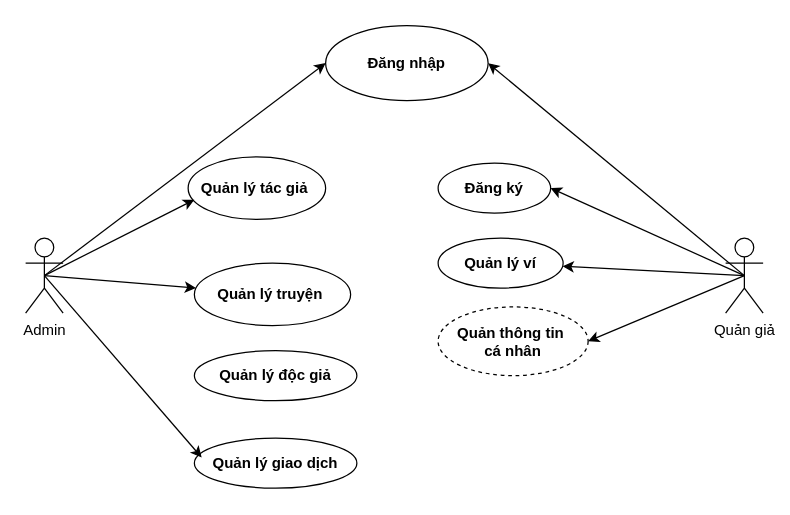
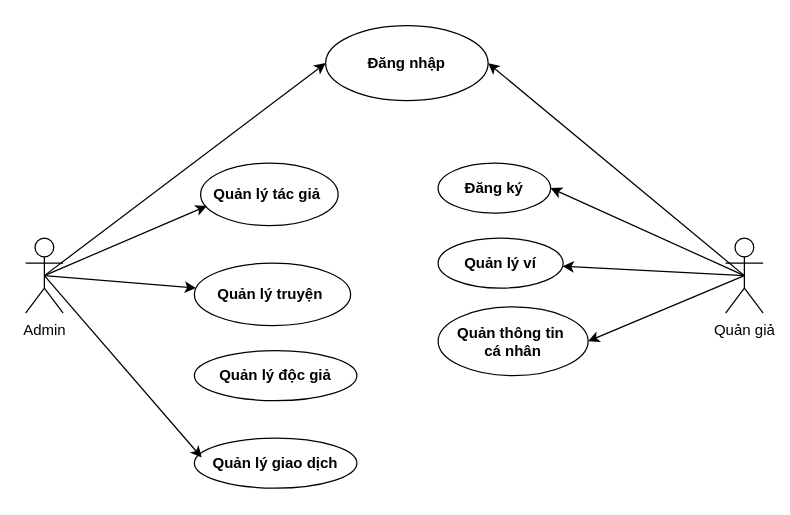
node "Quản lý tác giả": moved (257, 188) -> (269, 194)
node "Quản thông tin cá nhân": style dashed -> solid
